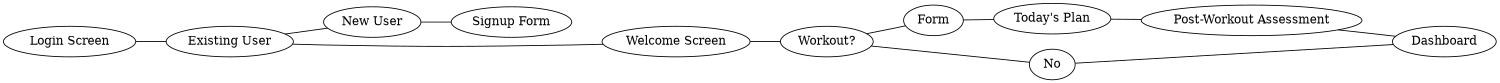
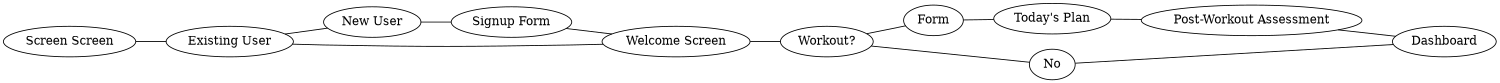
edge "Signup Form" -- "Welcome Screen": added
node "Login Screen": label "Login Screen" -> "Screen Screen"
